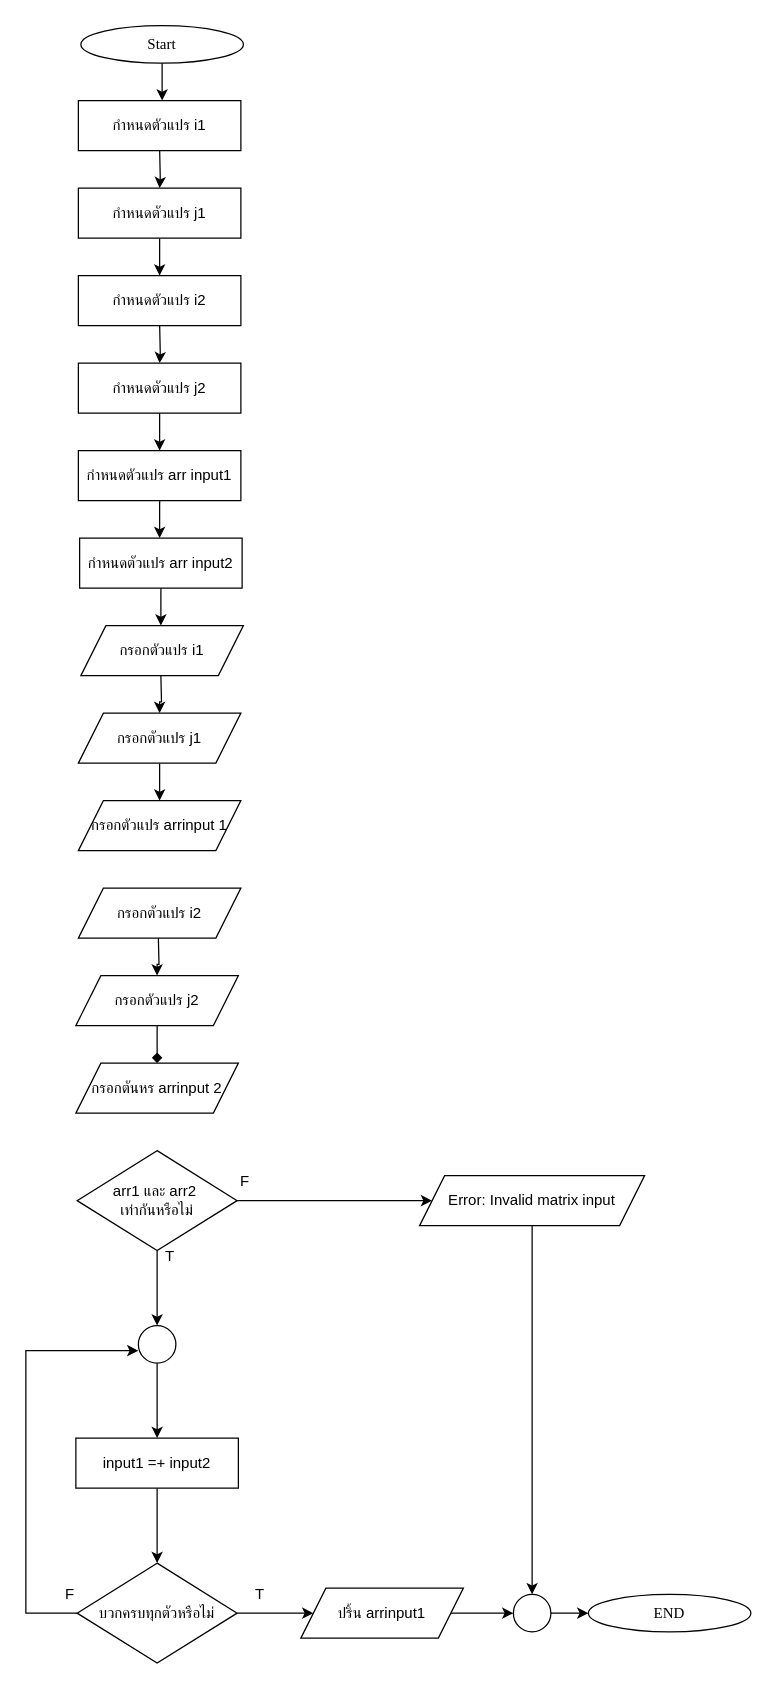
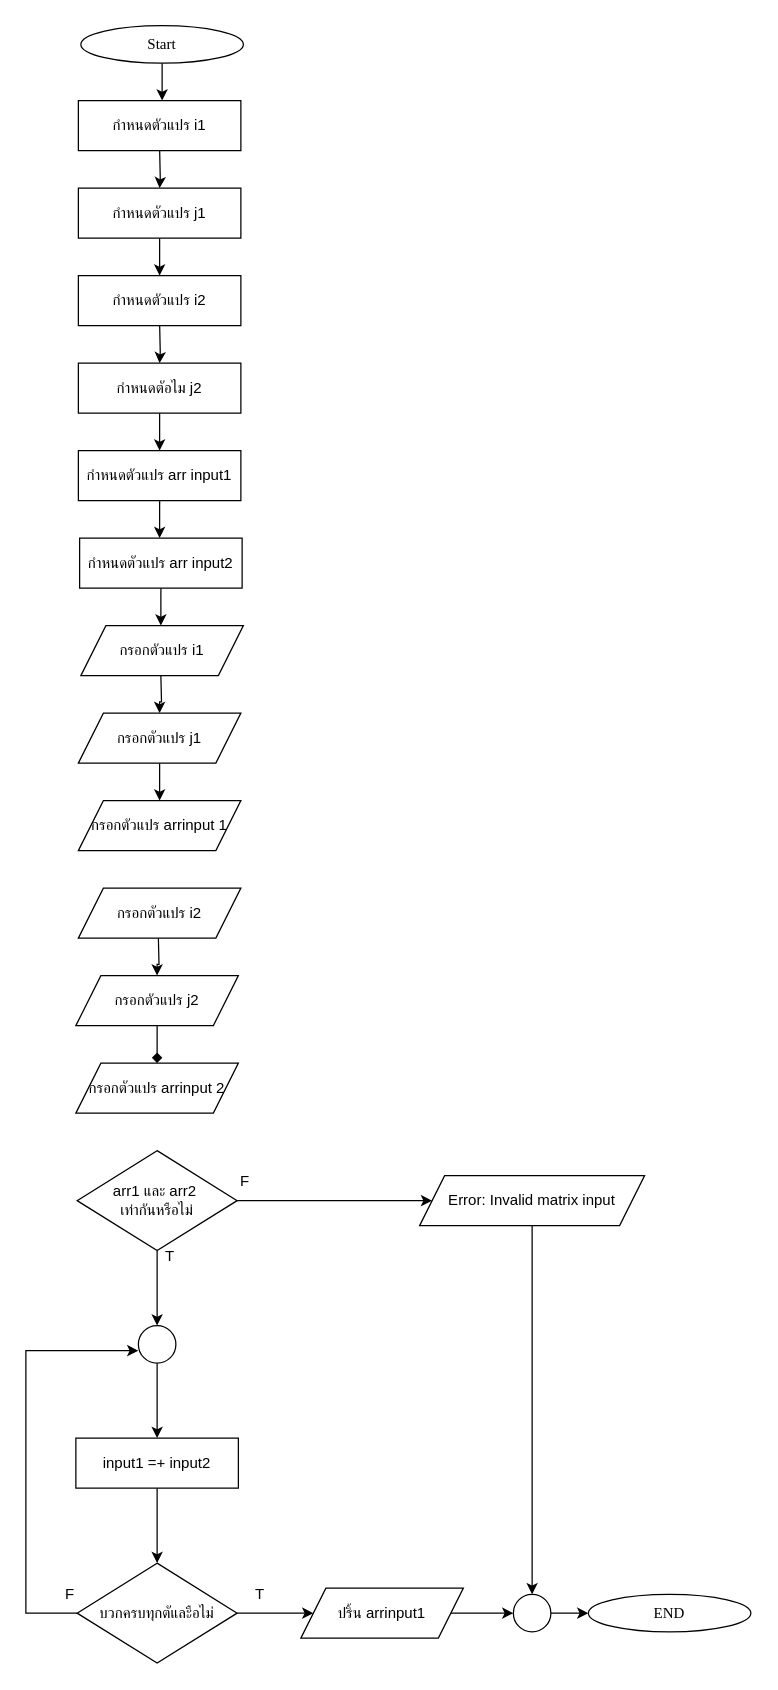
node "กำหนดตัวแปร j2": label "กำหนดตัวแปร j2" -> "กำหนดตัอไม j2"
node "กรอกตันหร arrinput 2": label "กรอกตันหร arrinput 2" -> "กรอกตัวแปร arrinput 2"
node "บวกครบทุกตัวหรือไม่": label "บวกครบทุกตัวหรือไม่" -> "บวกครบทุกตัและือไม่"
